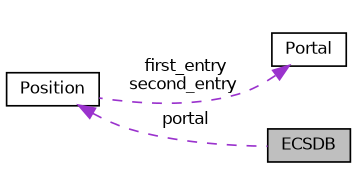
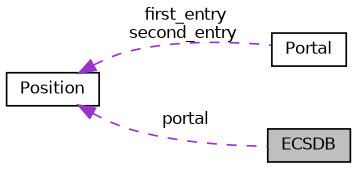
edge "Position" -> "Portal": reversed
